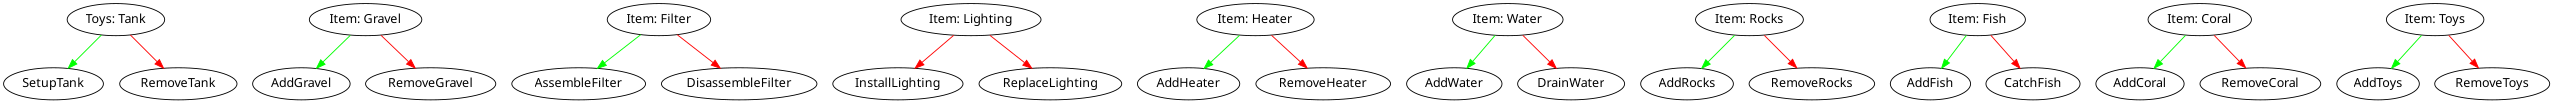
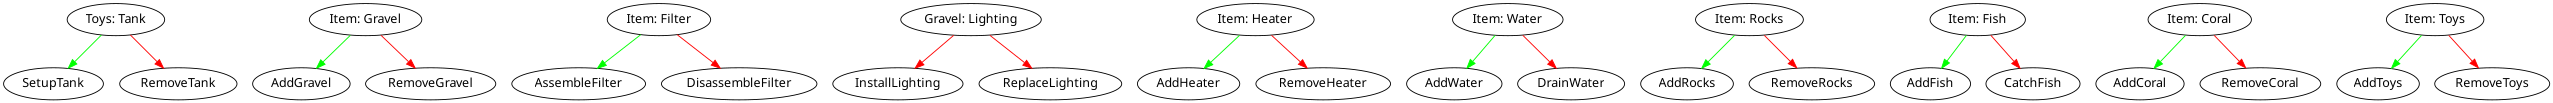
node "Item: Lighting": label "Item: Lighting" -> "Gravel: Lighting"
